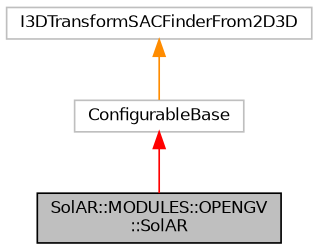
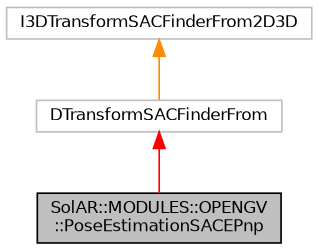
node "ConfigurableBase": label "ConfigurableBase" -> "DTransformSACFinderFrom"
node "SolAR::MODULES::OPENGV ::SolAR": label "SolAR::MODULES::OPENGV ::SolAR" -> "SolAR::MODULES::OPENGV ::PoseEstimationSACEPnp"
